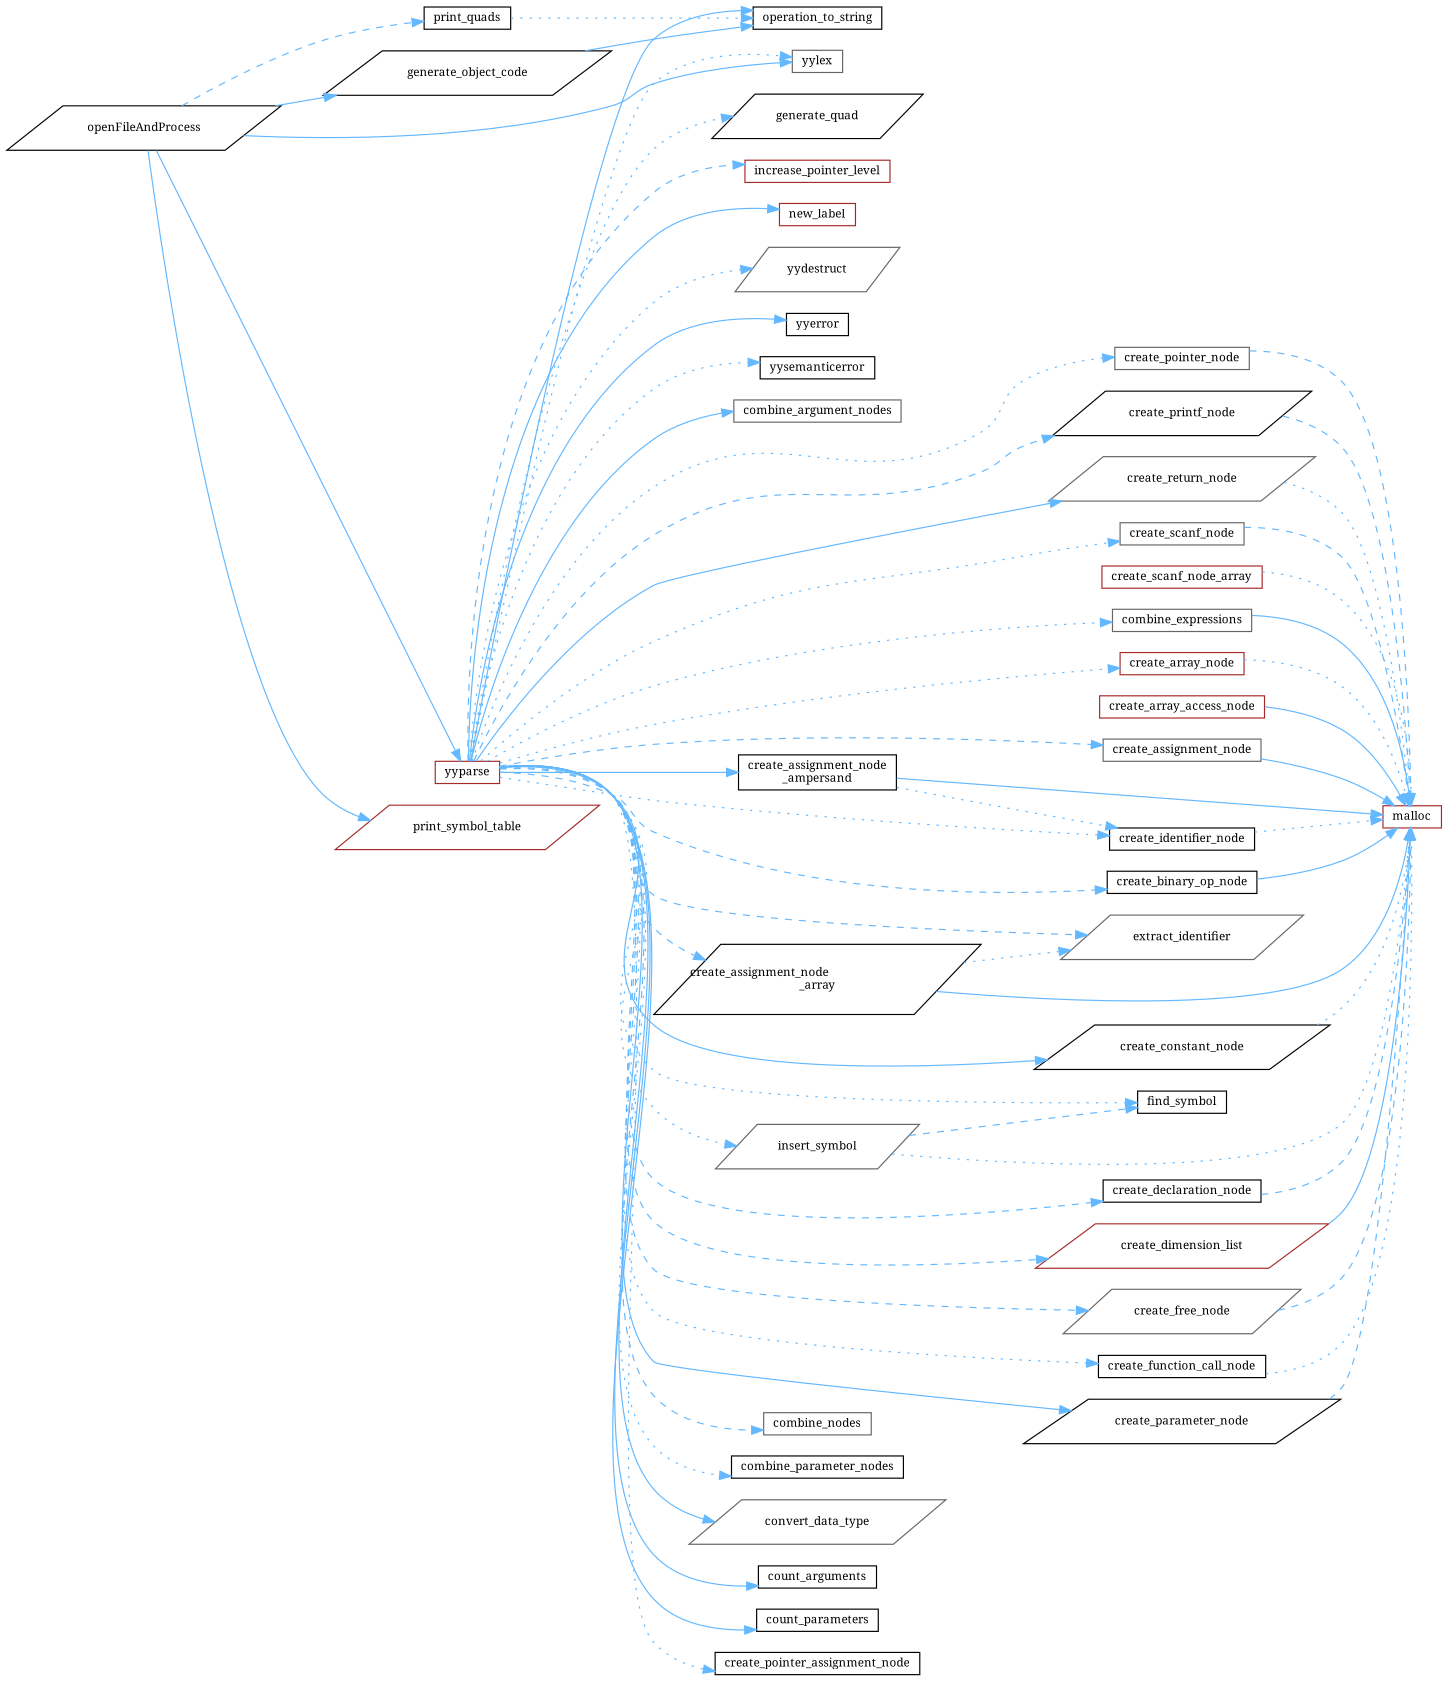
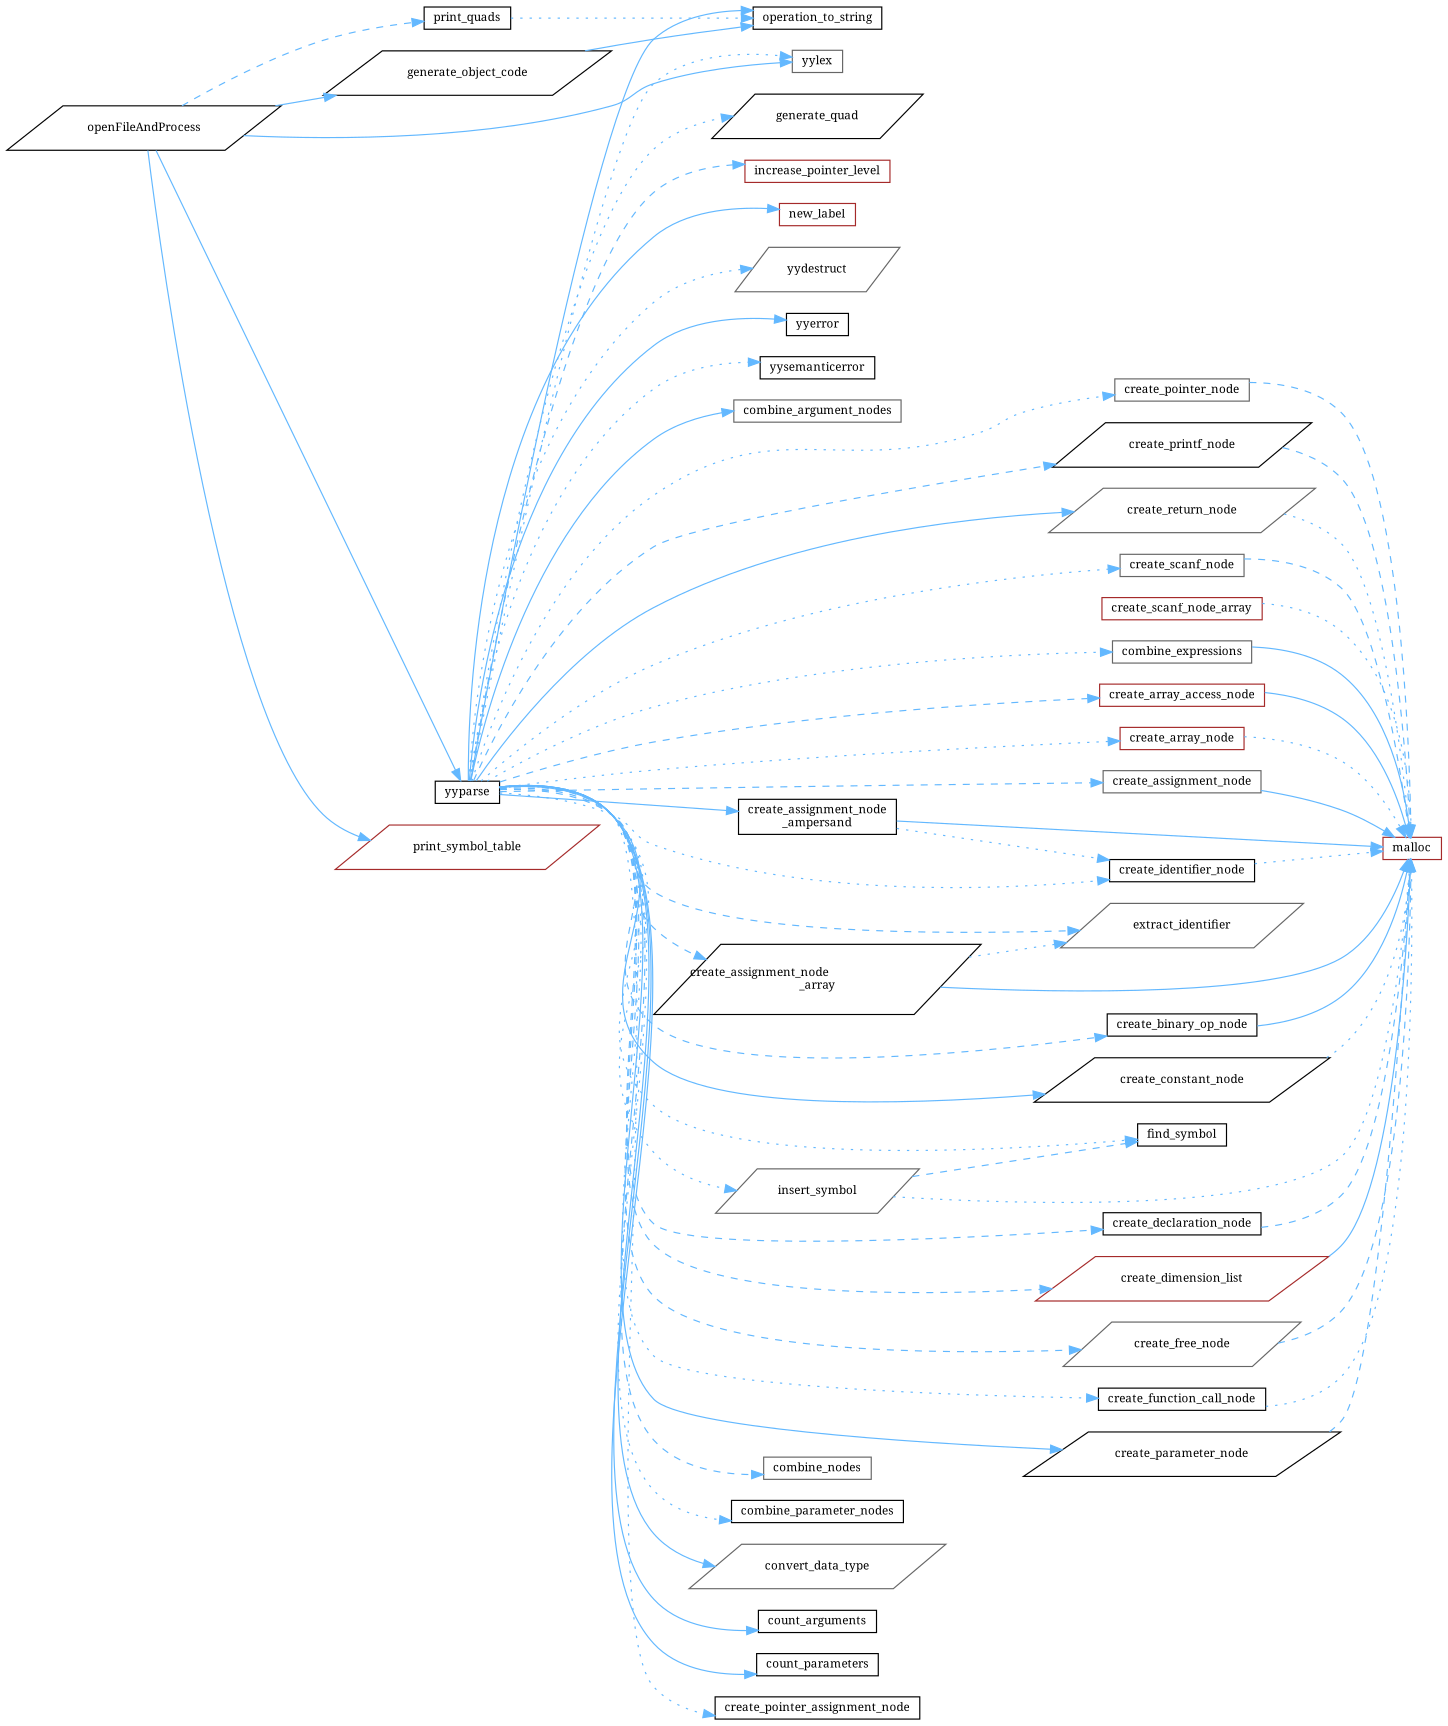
edge "yyparse" -> "create_array_access_node": added
node "yyparse": color brown -> black
